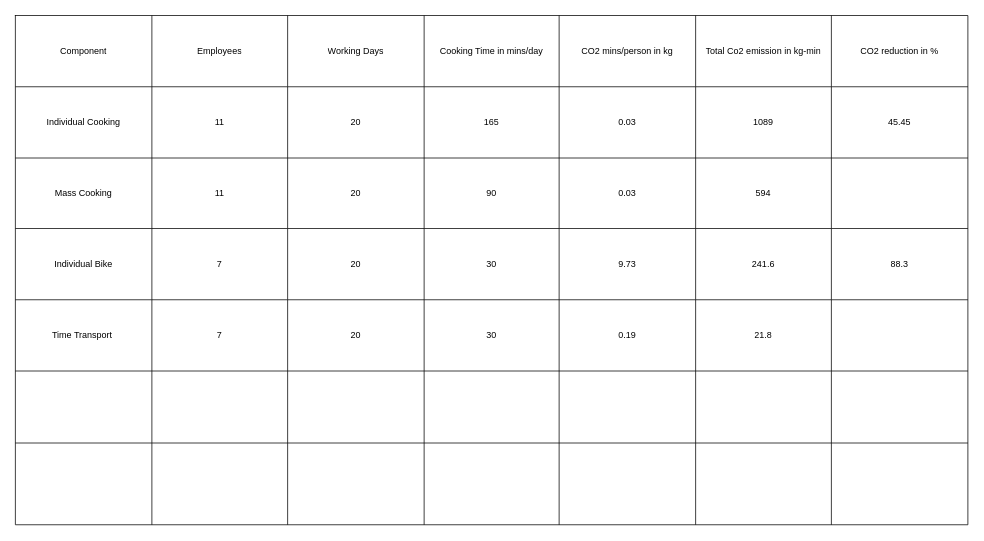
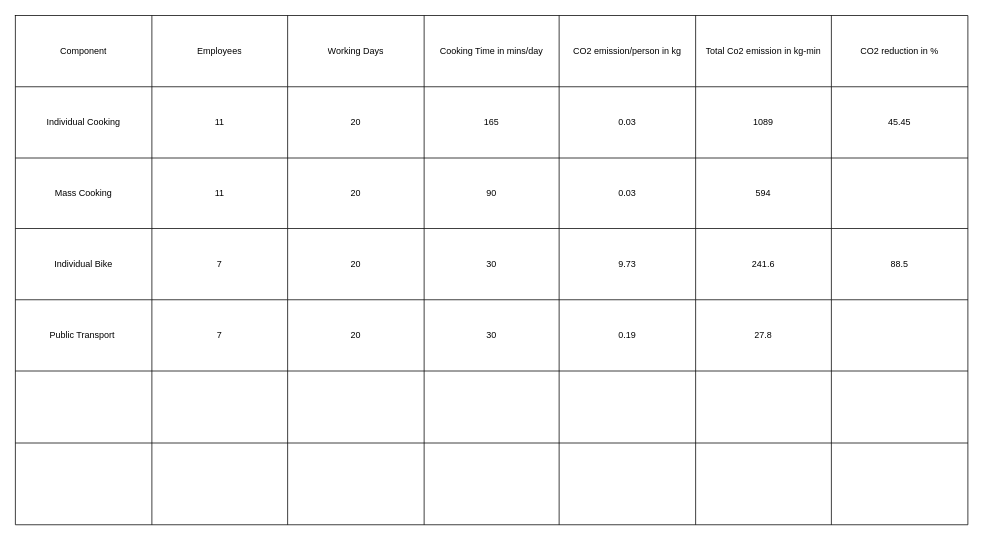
node "CO2 mins/person in kg": label "CO2 mins/person in kg" -> "CO2 emission/person in kg"
node "88.3": label "88.3" -> "88.5"
node "Time Transport": label "Time Transport" -> "Public Transport"
node "21.8": label "21.8" -> "27.8"
